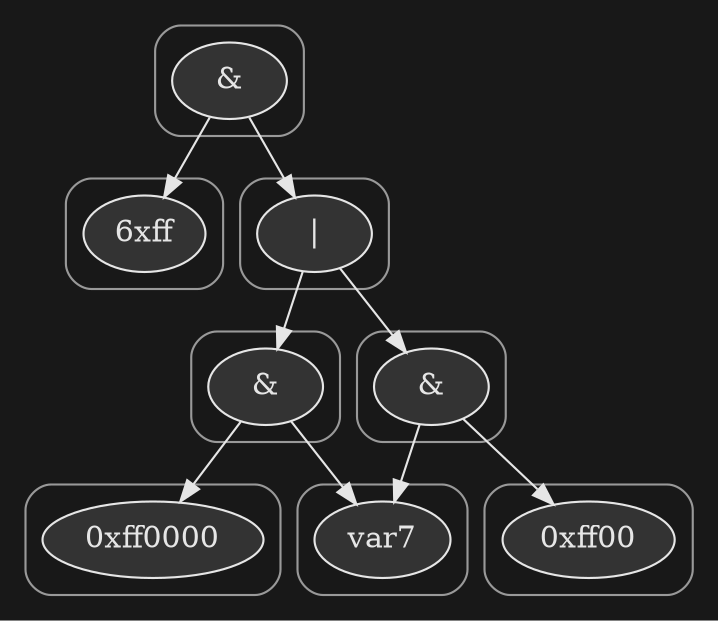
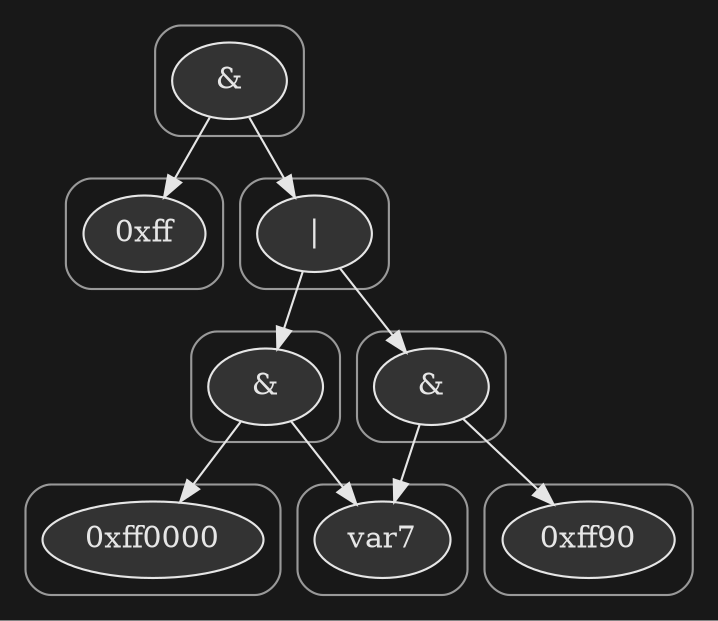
node "6xff": label "6xff" -> "0xff"
node "0xff00": label "0xff00" -> "0xff90"
